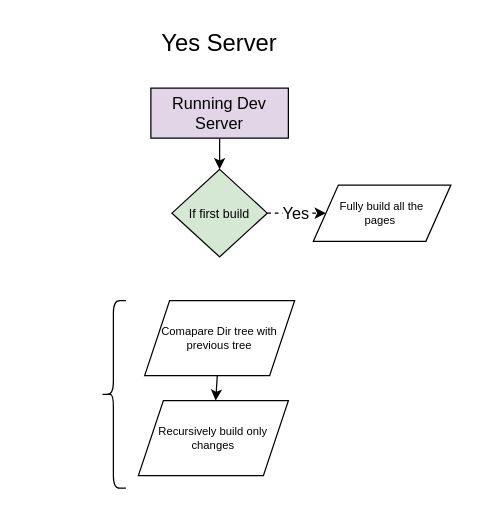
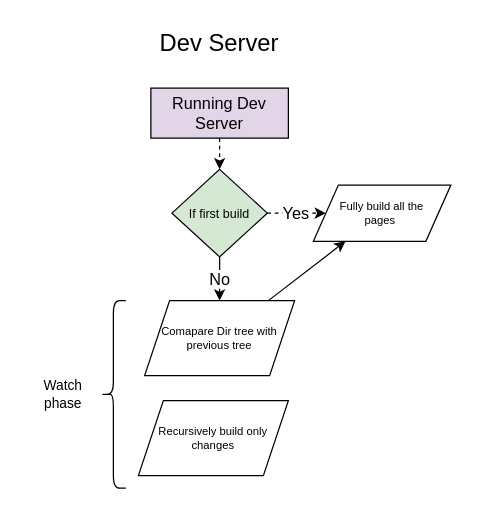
node "Yes Server": label "Yes Server" -> "Dev Server"
edge "Running Dev Server" -> "If first build": style solid -> dashed
edge "If first build" -> "Comapare Dir tree with previous tree": added, label "No"
edge "Comapare Dir tree with previous tree" -> "Recursively build only changes": now "Comapare Dir tree with previous tree" -> "Fully build all the pages"
node "Watch phase": added
